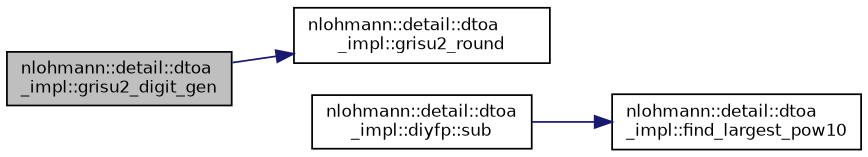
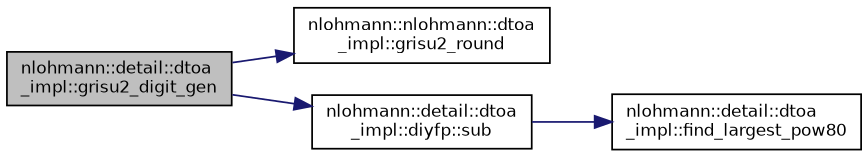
node "nlohmann::detail::dtoa _impl::grisu2_round": label "nlohmann::detail::dtoa _impl::grisu2_round" -> "nlohmann::nlohmann::dtoa _impl::grisu2_round"
edge "nlohmann::detail::dtoa _impl::grisu2_digit_gen" -> "nlohmann::detail::dtoa _impl::diyfp::sub": added
node "nlohmann::detail::dtoa _impl::find_largest_pow10": label "nlohmann::detail::dtoa _impl::find_largest_pow10" -> "nlohmann::detail::dtoa _impl::find_largest_pow80"
